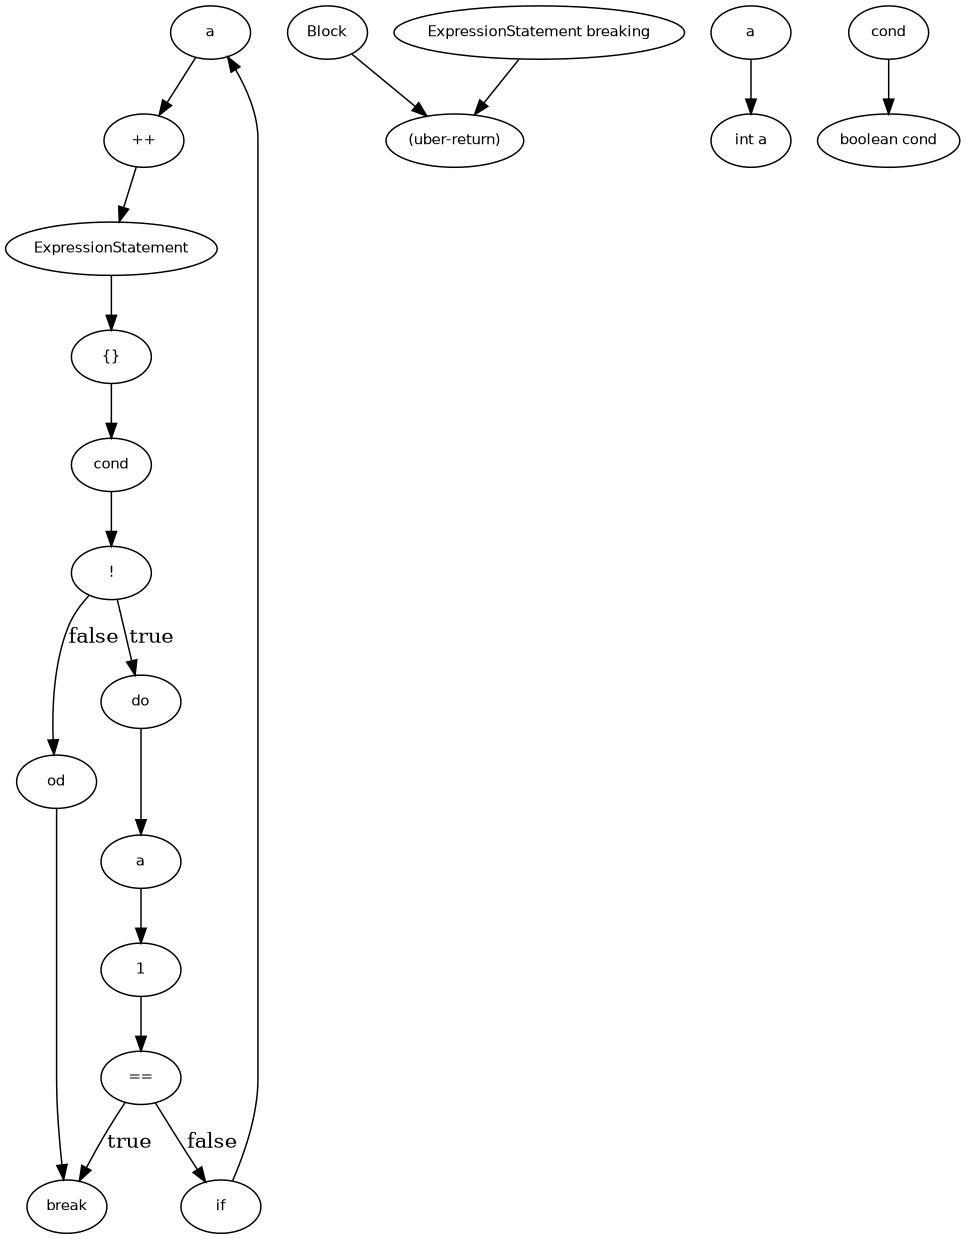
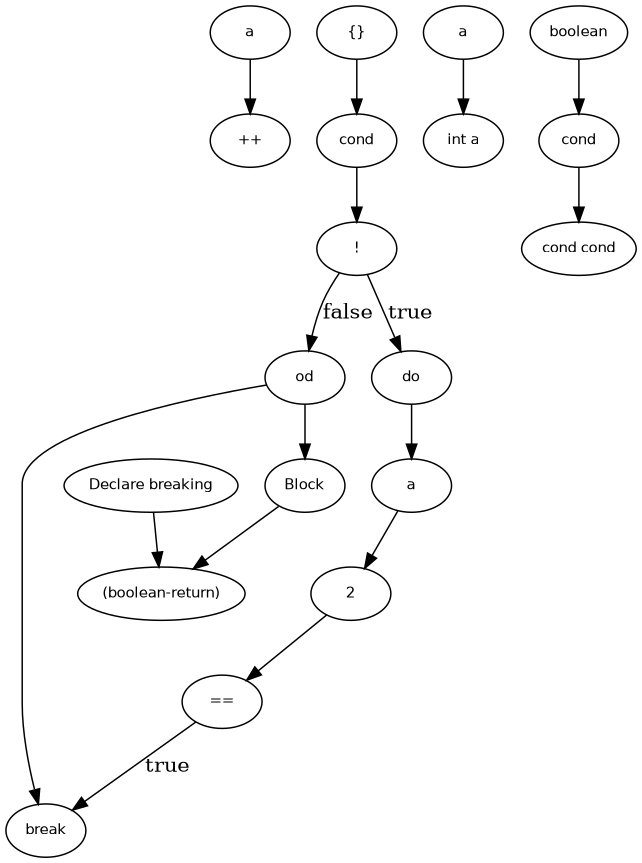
node "ExpressionStatement breaking": label "ExpressionStatement breaking" -> "Declare breaking"
node "boolean": added
node "(uber-return)": label "(uber-return)" -> "(boolean-return)"
node "boolean cond": label "boolean cond" -> "cond cond"
node "ExpressionStatement": removed
edge "od" -> "Block": added
node "1": label "1" -> "2"
node "if": removed
